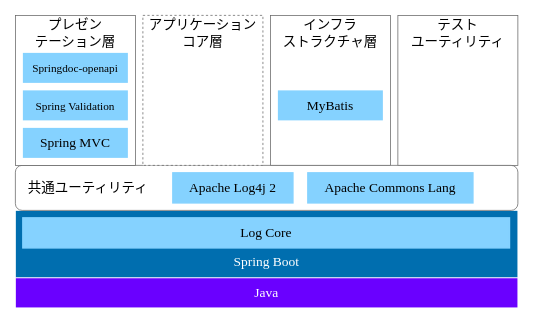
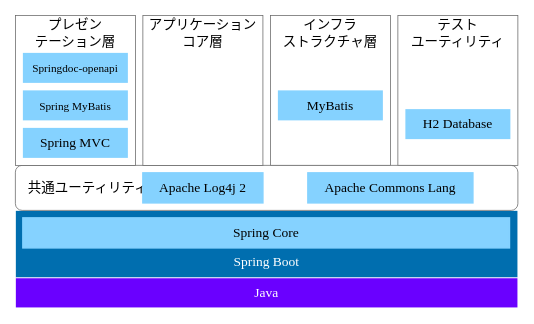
node "アプリケーションコア層": style dashed -> solid
node "Spring Validation": label "Spring Validation" -> "Spring MyBatis"
node "H2 Database": added
node "Apache Log4j 2": moved (233, 188) -> (203, 188)
node "Log Core": label "Log Core" -> "Spring Core"
